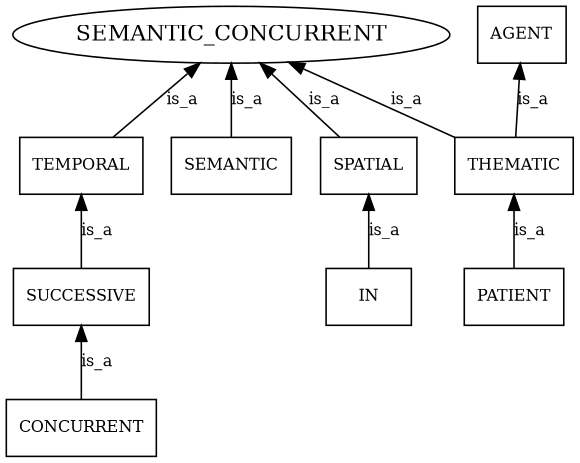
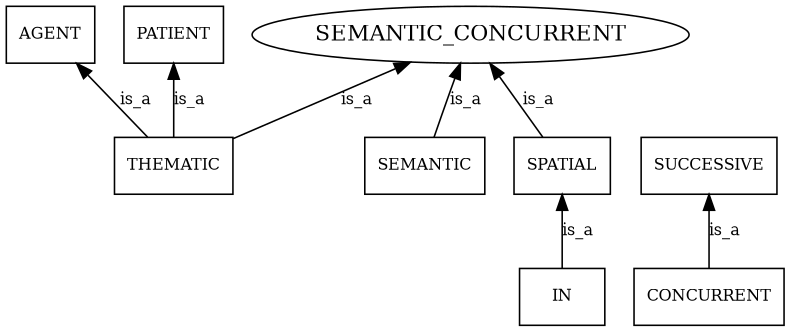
node "TEMPORAL": removed
edge "PATIENT" -> "THEMATIC": reversed
